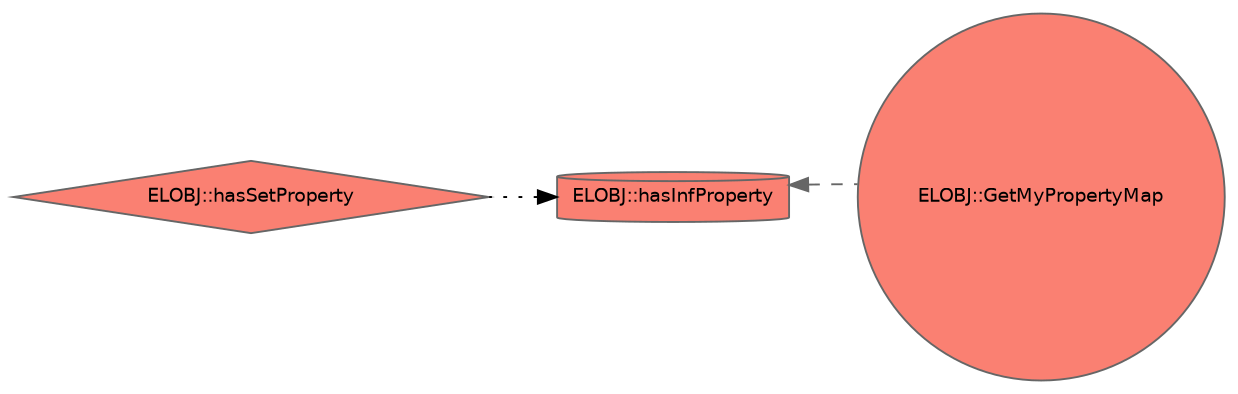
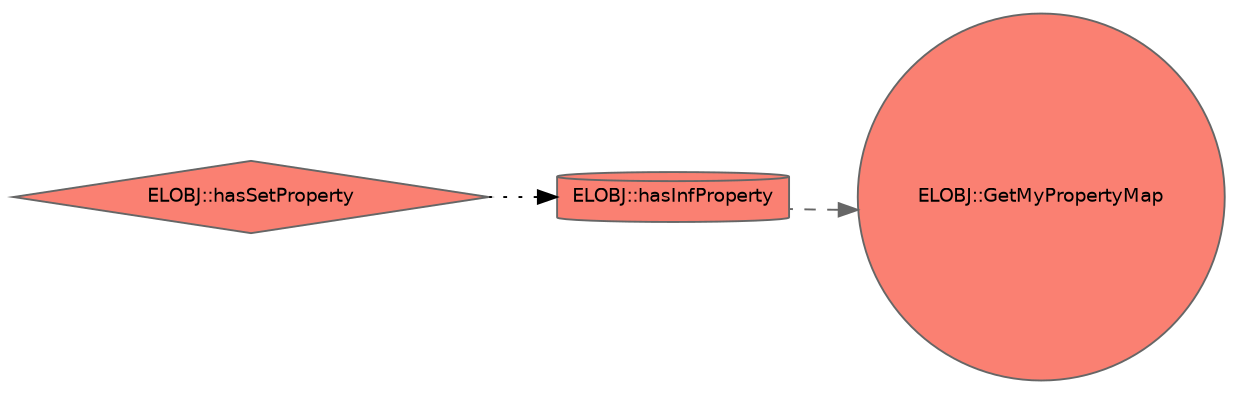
edge "ELOBJ::GetMyPropertyMap" -> "ELOBJ::hasInfProperty": reversed
